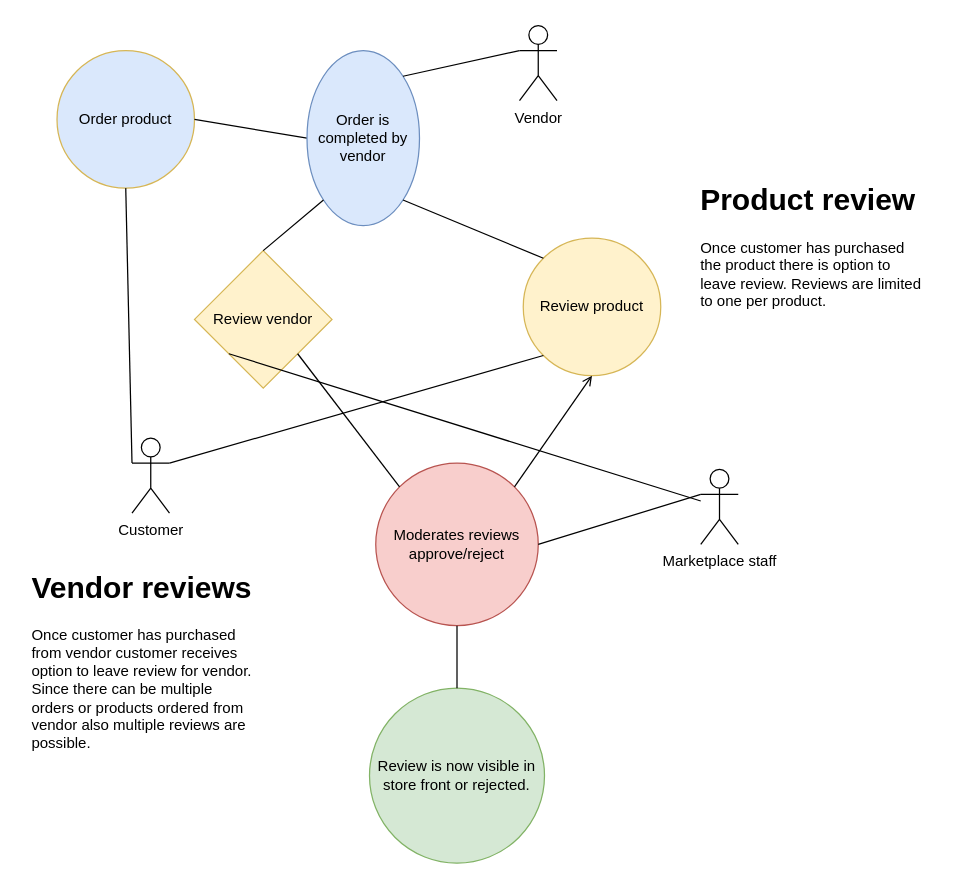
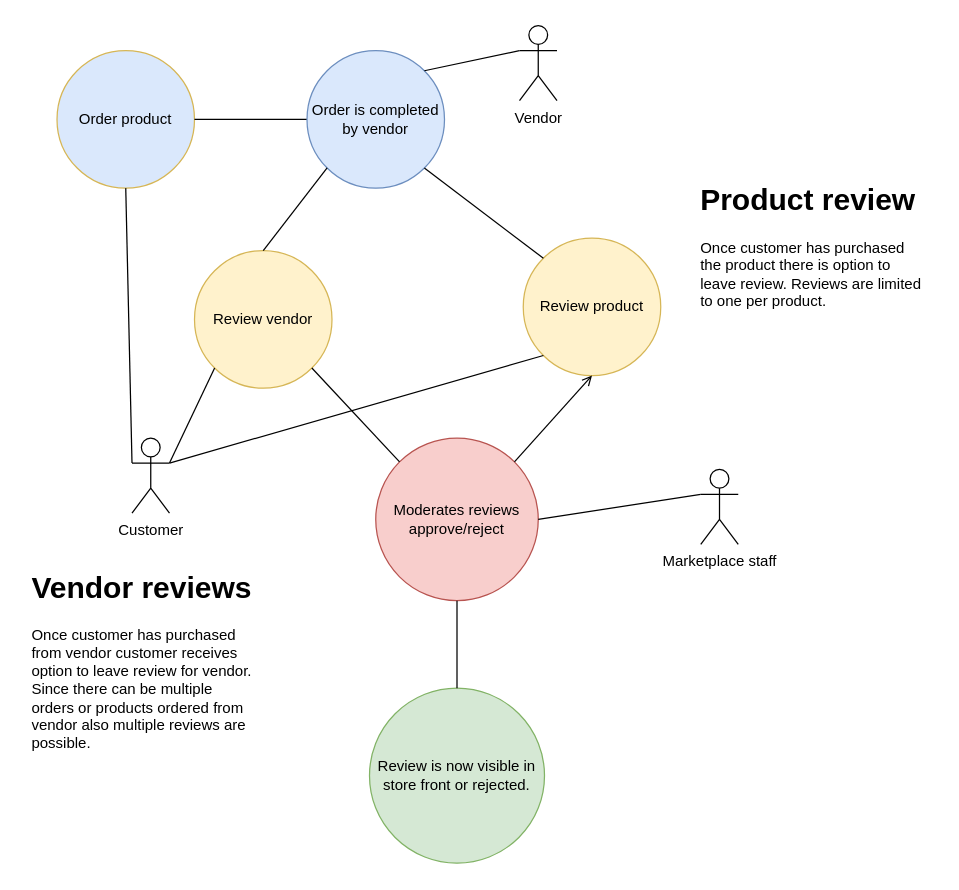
node "Order is completed by vendor": size 113x175 -> 138x138
node "Review vendor": shape diamond -> ellipse
edge "Review vendor" -- "Marketplace staff": now "Review vendor" -- "Customer"
node "Moderates reviews approve/reject": moved (457, 544) -> (457, 519)
